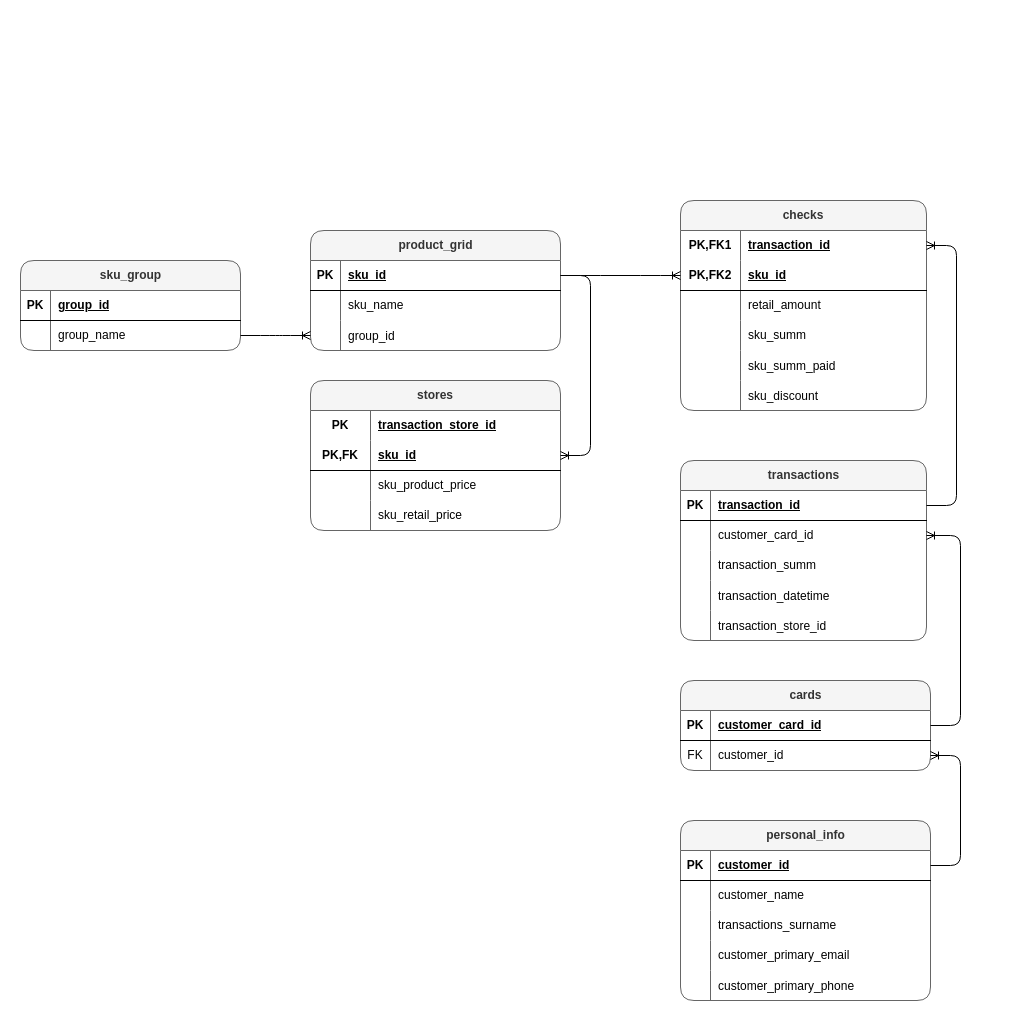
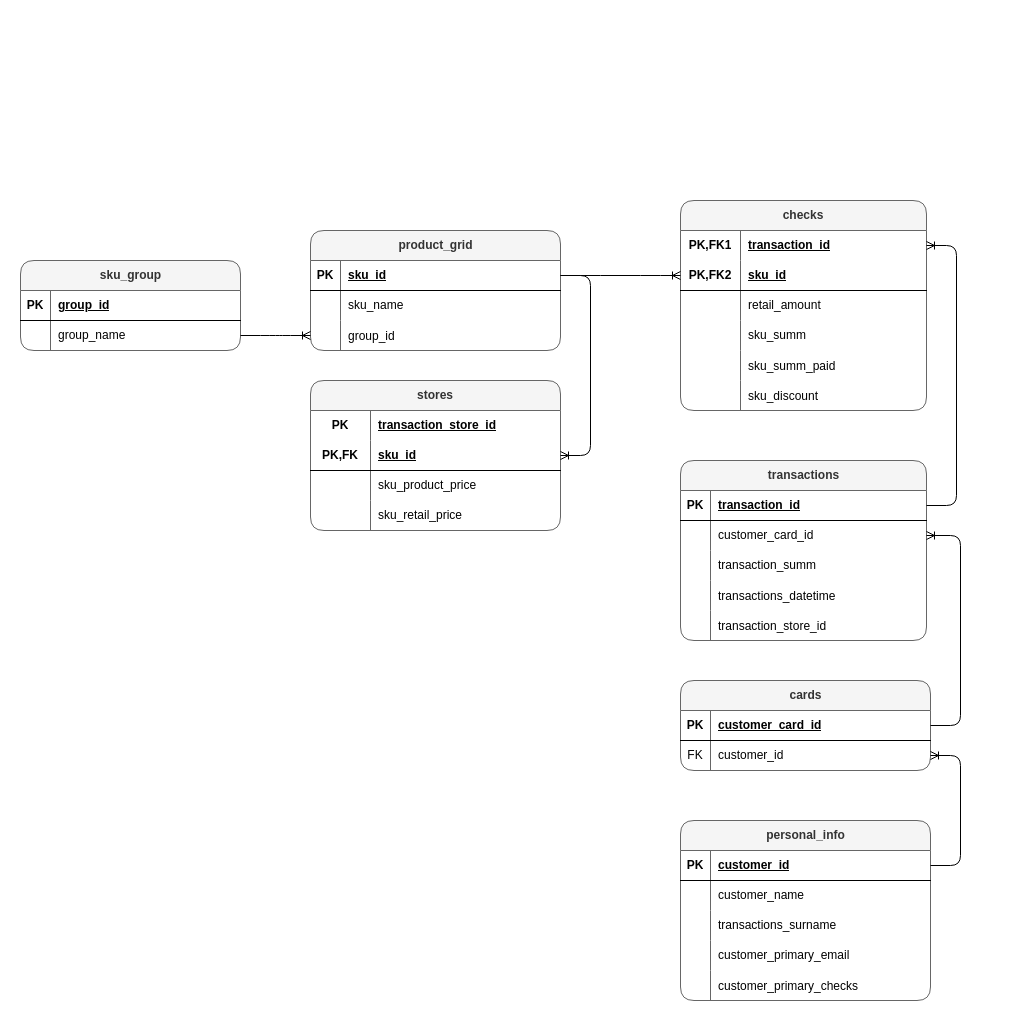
node "transaction_datetime": label "transaction_datetime" -> "transactions_datetime"
node "customer_primary_phone": label "customer_primary_phone" -> "customer_primary_checks"
